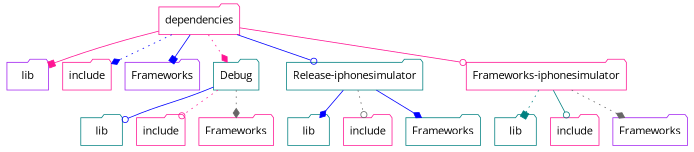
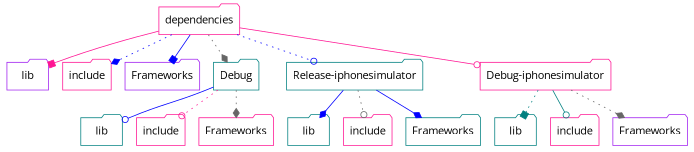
edge "dependencies" -> "Debug": color deeppink -> gray40
edge "dependencies" -> "Release-iphonesimulator": style solid -> dotted
node "Frameworks-iphonesimulator": label "Frameworks-iphonesimulator" -> "Debug-iphonesimulator"
